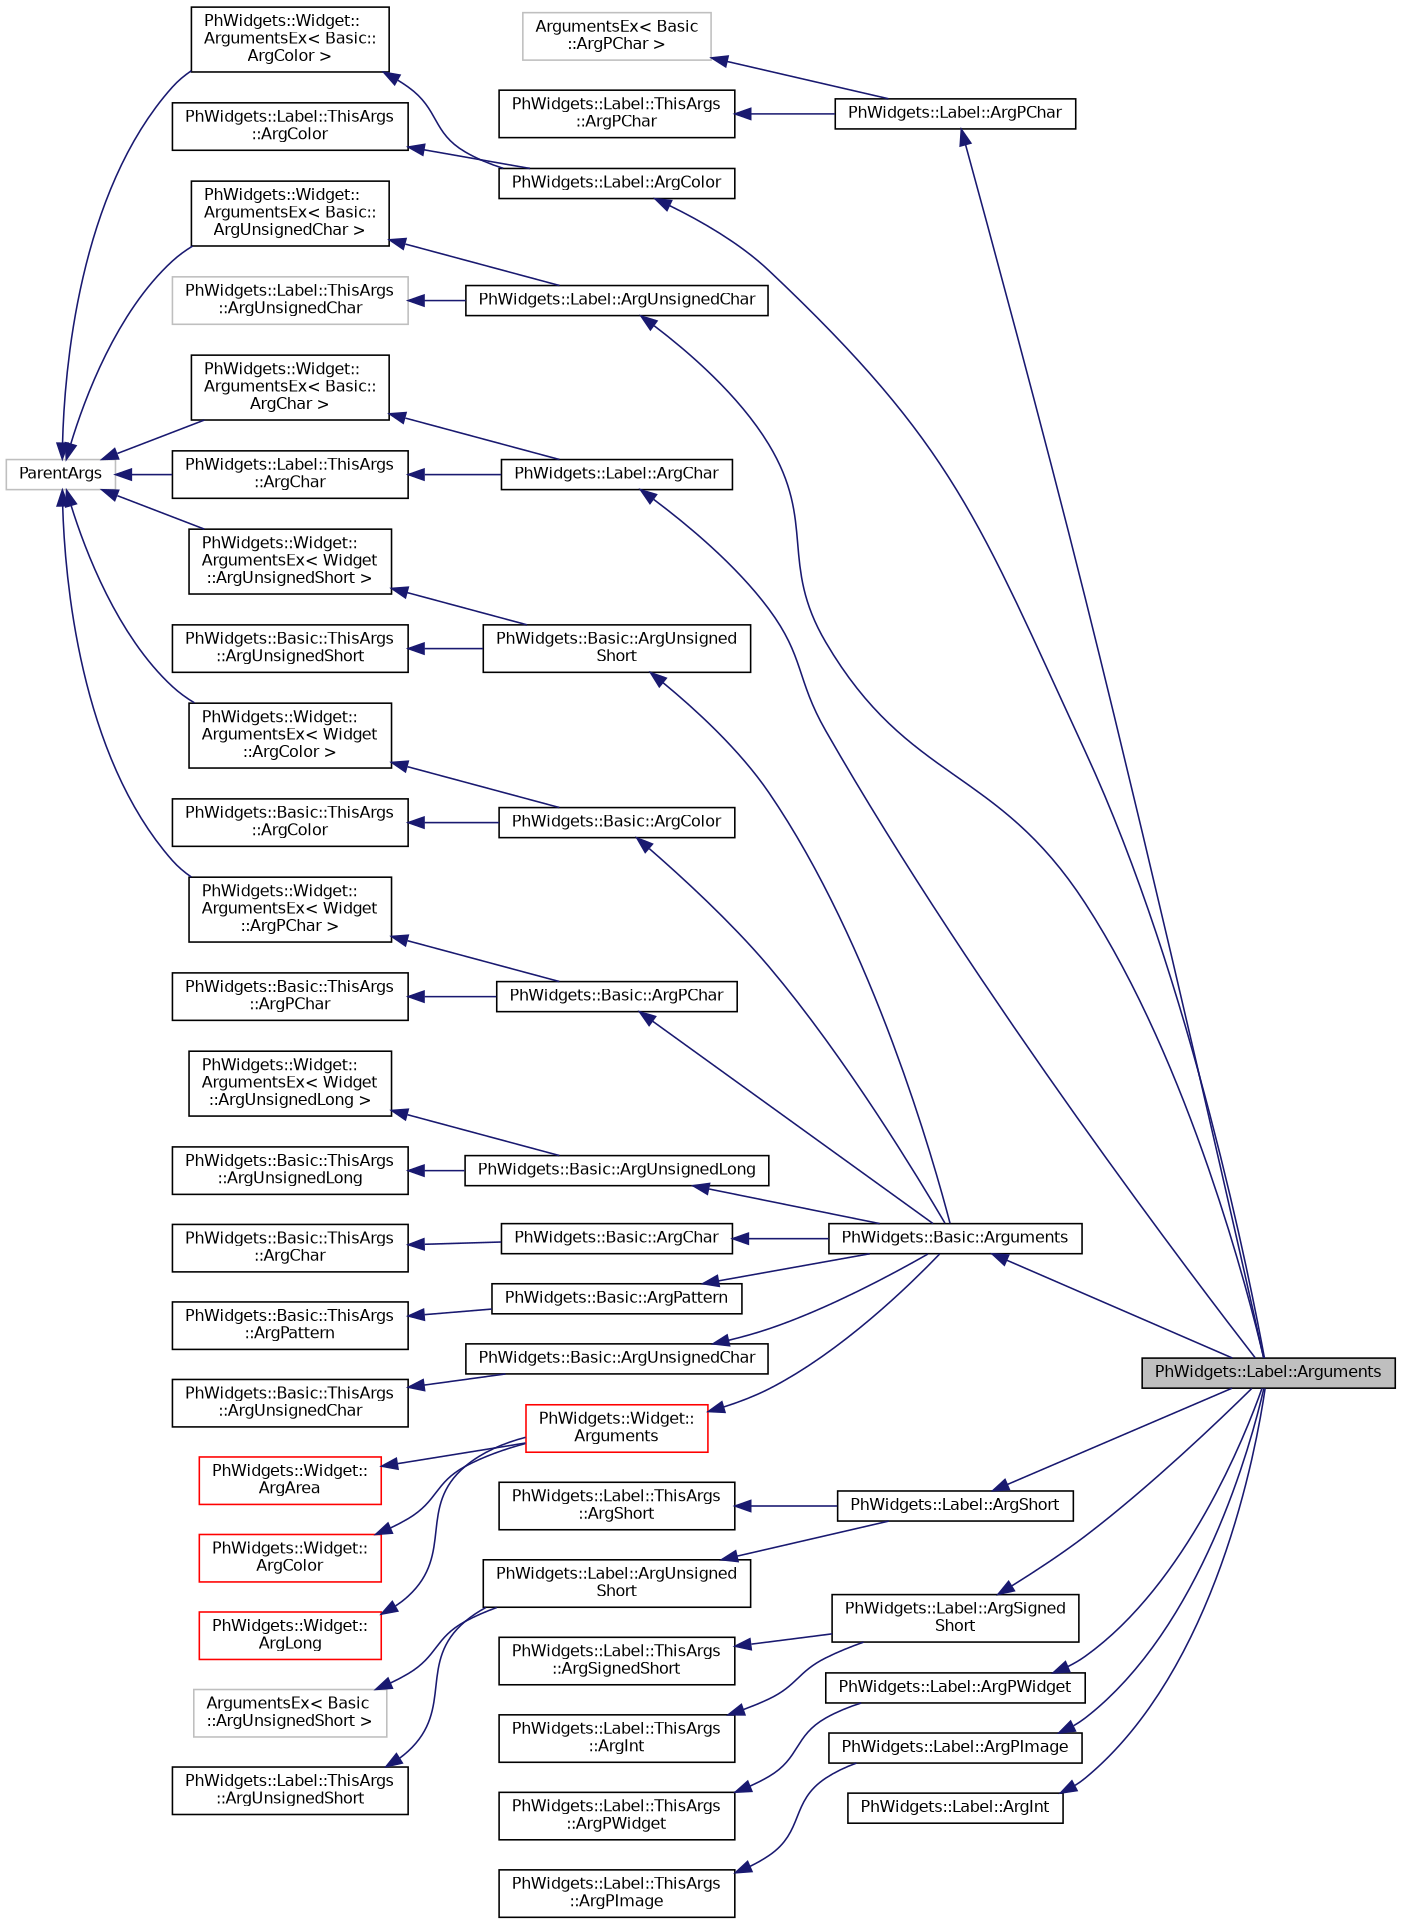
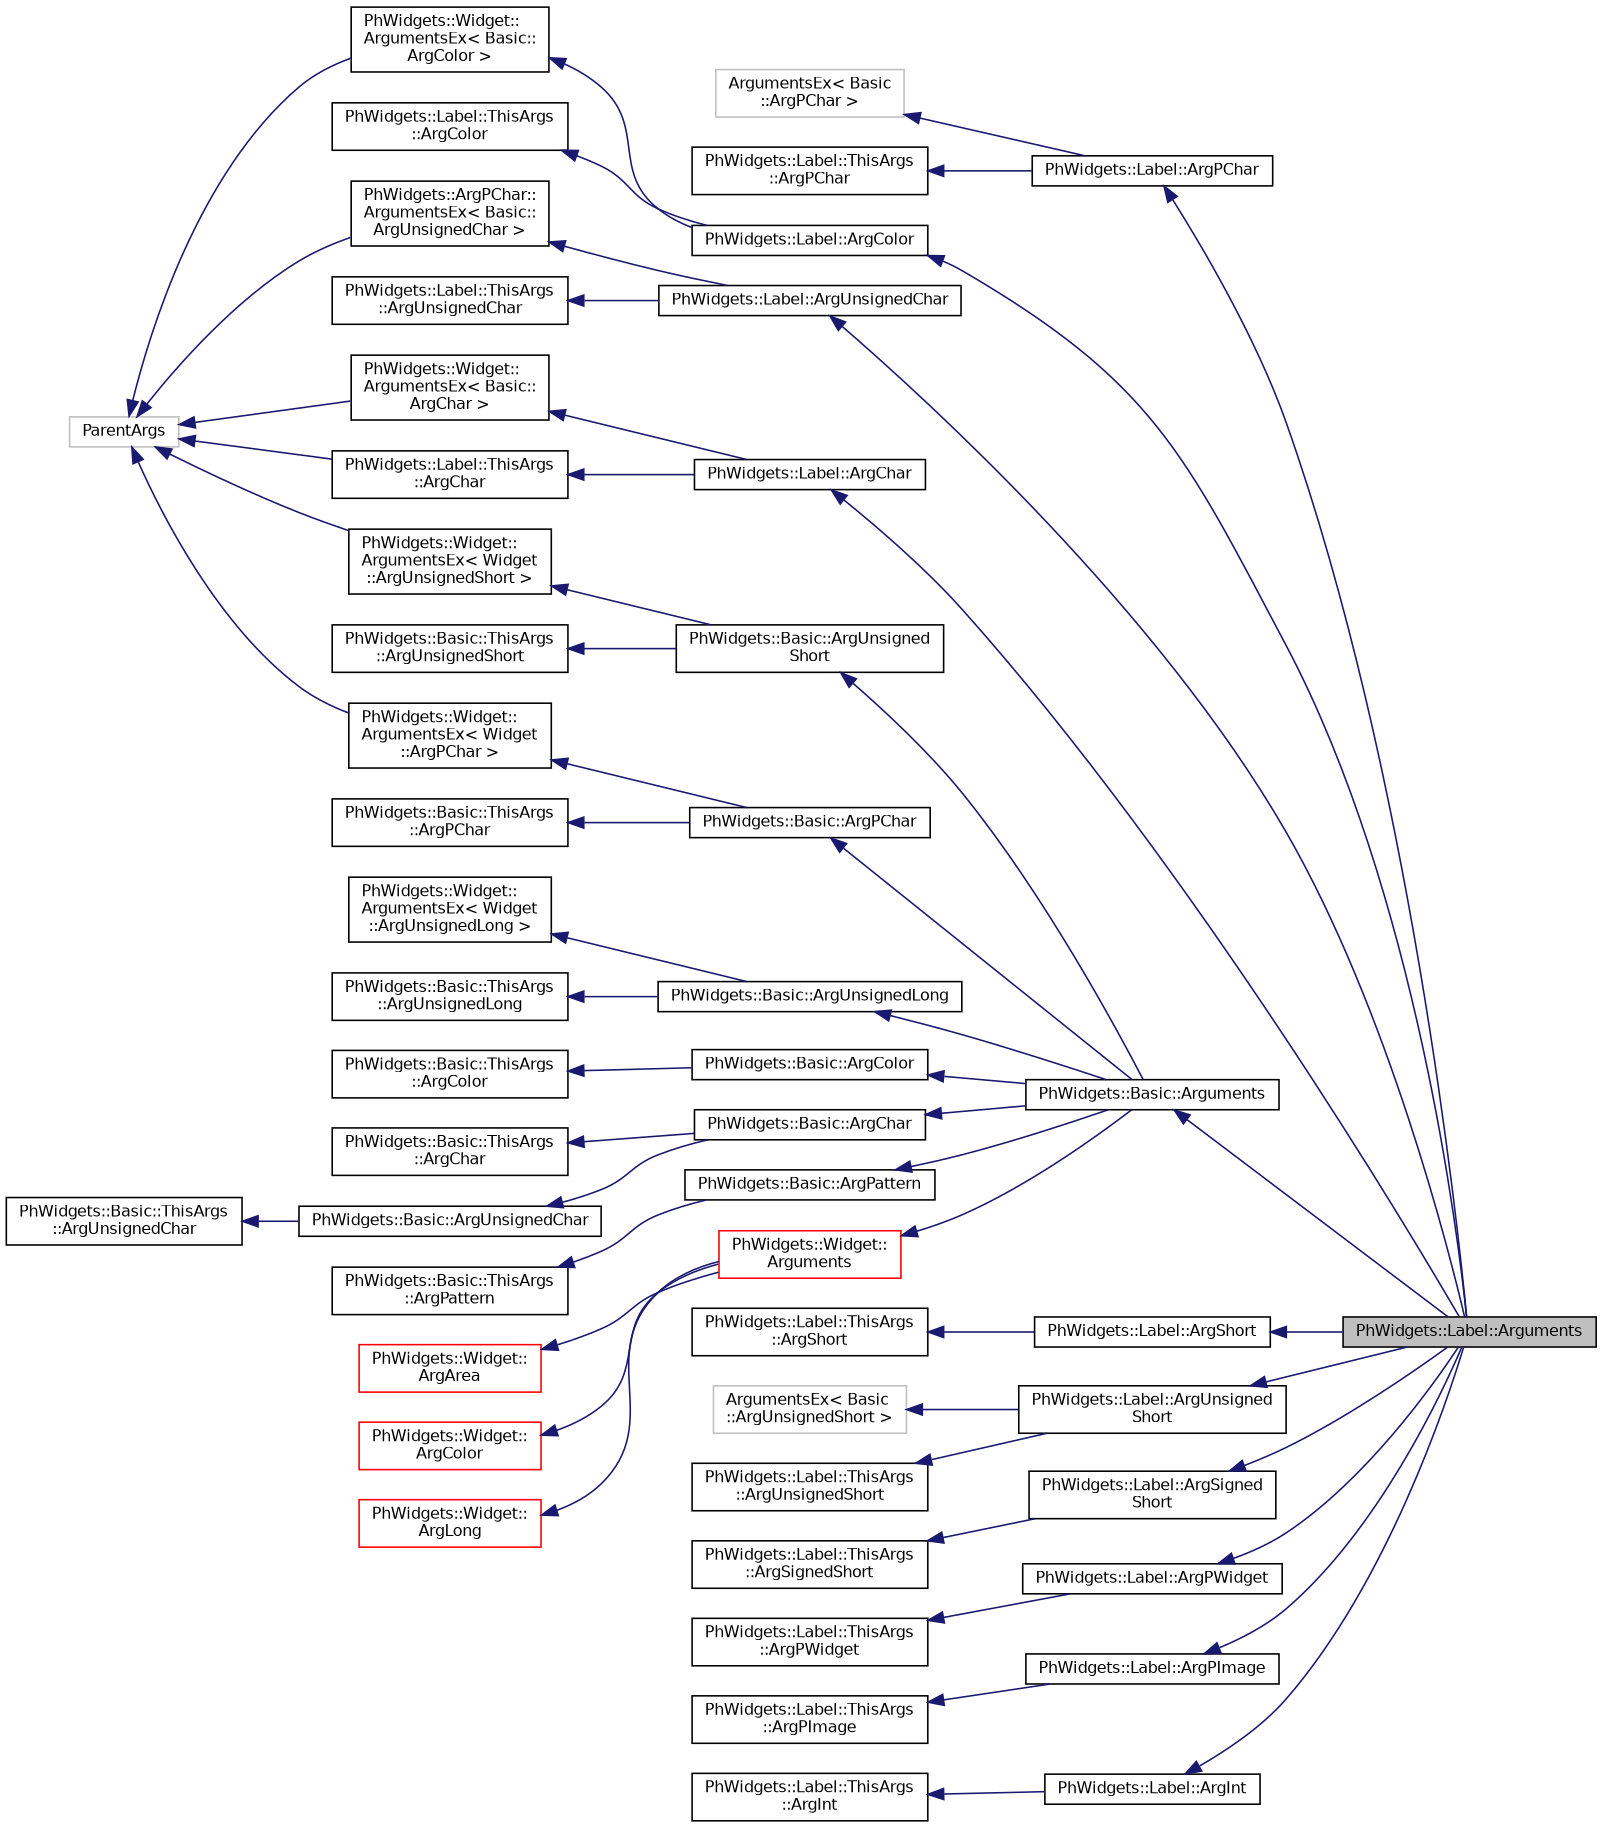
node "PhWidgets::Widget:: ArgumentsEx< Basic:: ArgUnsignedChar >": label "PhWidgets::Widget:: ArgumentsEx< Basic:: ArgUnsignedChar >" -> "PhWidgets::ArgPChar:: ArgumentsEx< Basic:: ArgUnsignedChar >"
node "PhWidgets::Label::ThisArgs ::ArgUnsignedChar": color grey75 -> black
node "PhWidgets::Widget:: ArgumentsEx< Widget ::ArgColor >": removed
edge "PhWidgets::Basic::Arguments" -> "PhWidgets::Basic::ArgUnsignedChar": now "PhWidgets::Basic::ArgChar" -> "PhWidgets::Basic::ArgUnsignedChar"
edge "PhWidgets::Label::ArgShort" -> "PhWidgets::Label::ArgUnsigned Short": now "PhWidgets::Label::Arguments" -> "PhWidgets::Label::ArgUnsigned Short"
edge "PhWidgets::Label::ArgSigned Short" -> "PhWidgets::Label::ThisArgs ::ArgInt": now "PhWidgets::Label::ArgInt" -> "PhWidgets::Label::ThisArgs ::ArgInt"
